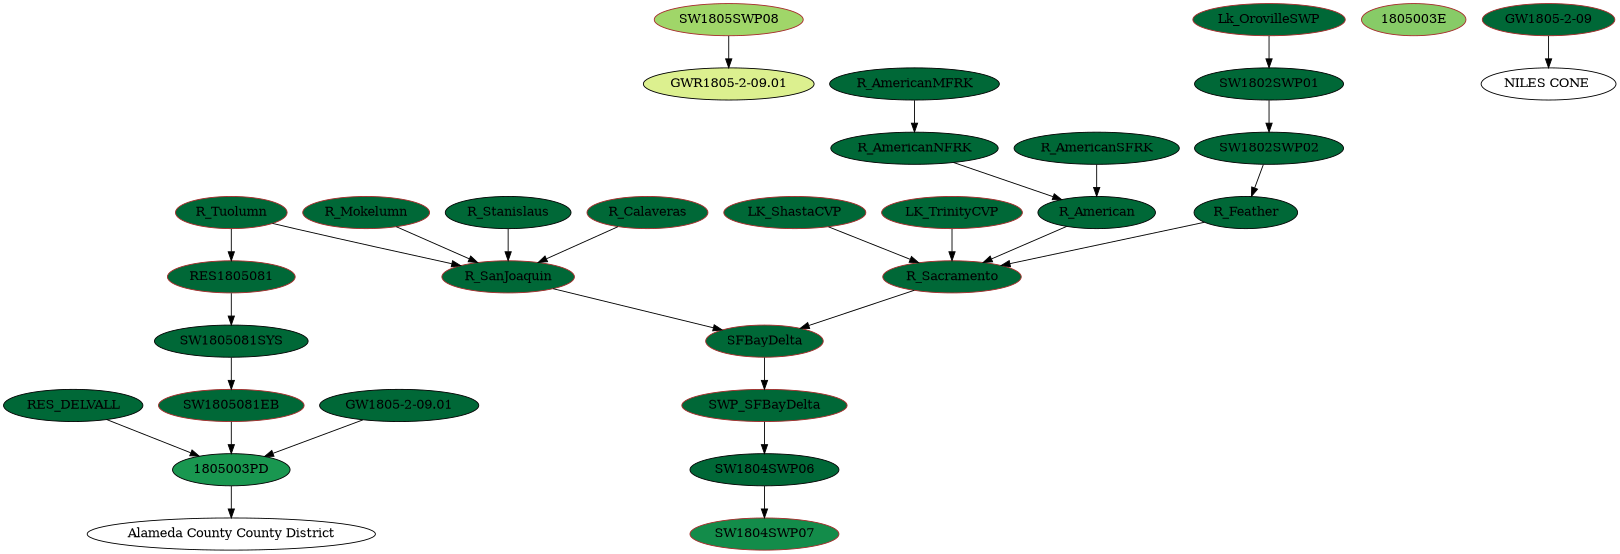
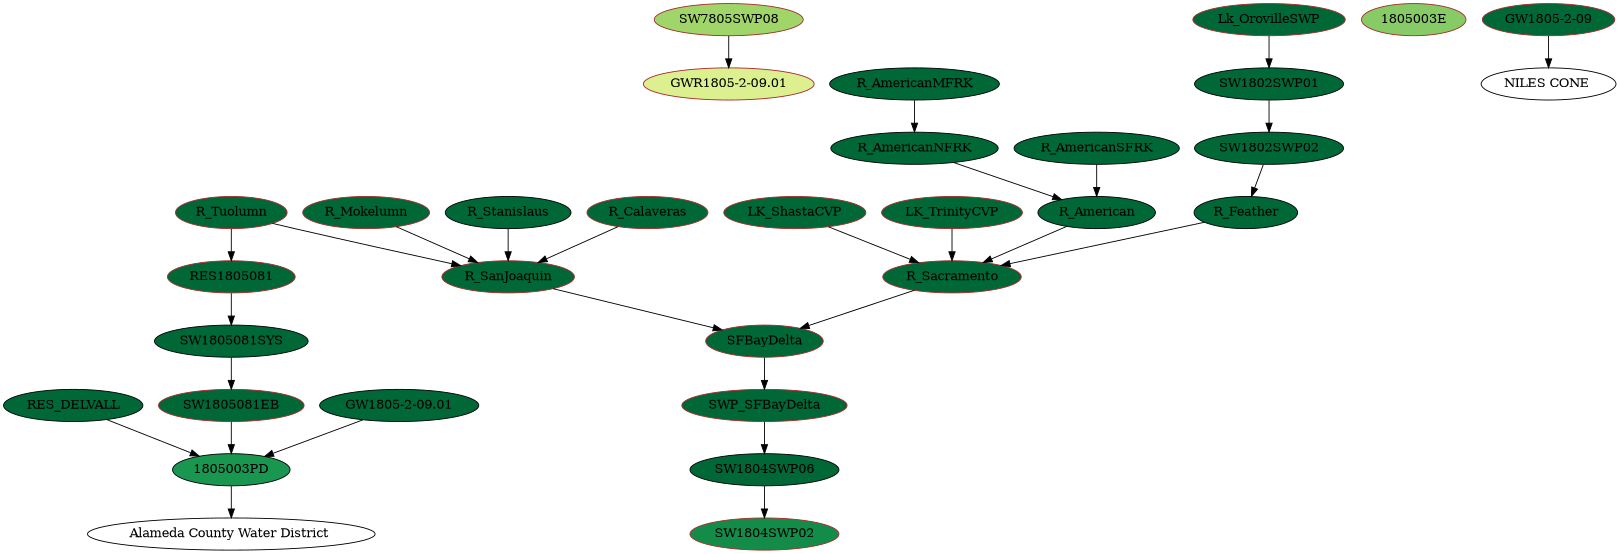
node "SW1805SWP08": label "SW1805SWP08" -> "SW7805SWP08"
node "GWR1805-2-09.01": color black -> brown
node "Alameda County County District": label "Alameda County County District" -> "Alameda County Water District"
node "SW1804SWP07": label "SW1804SWP07" -> "SW1804SWP02"
